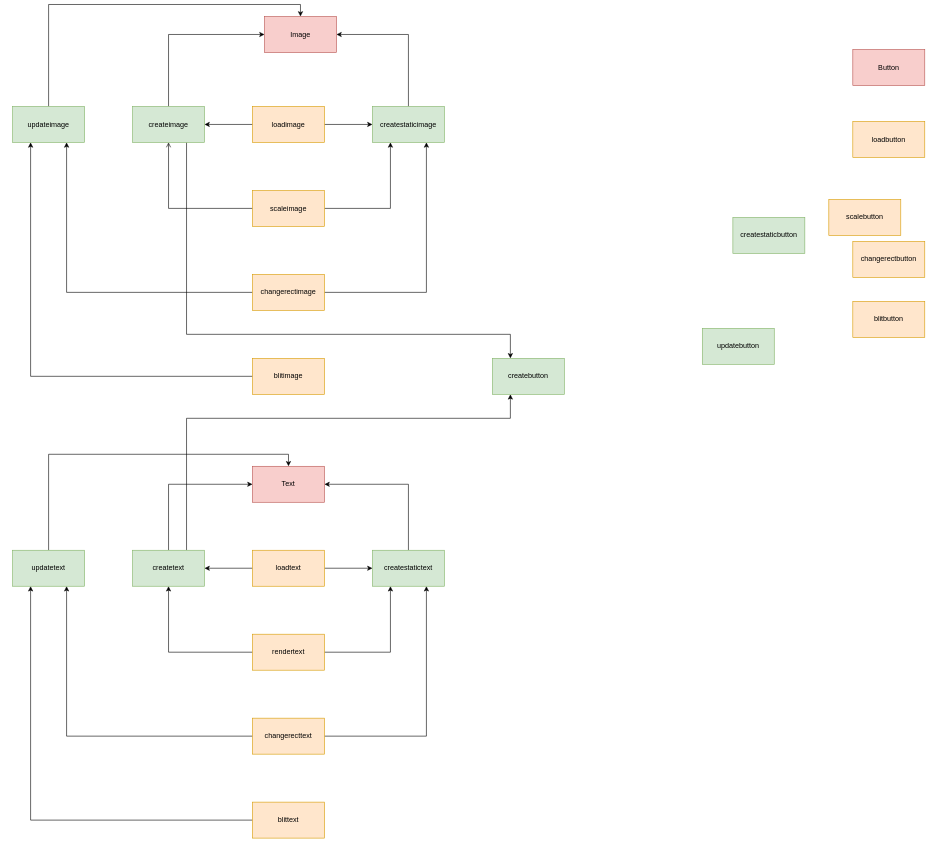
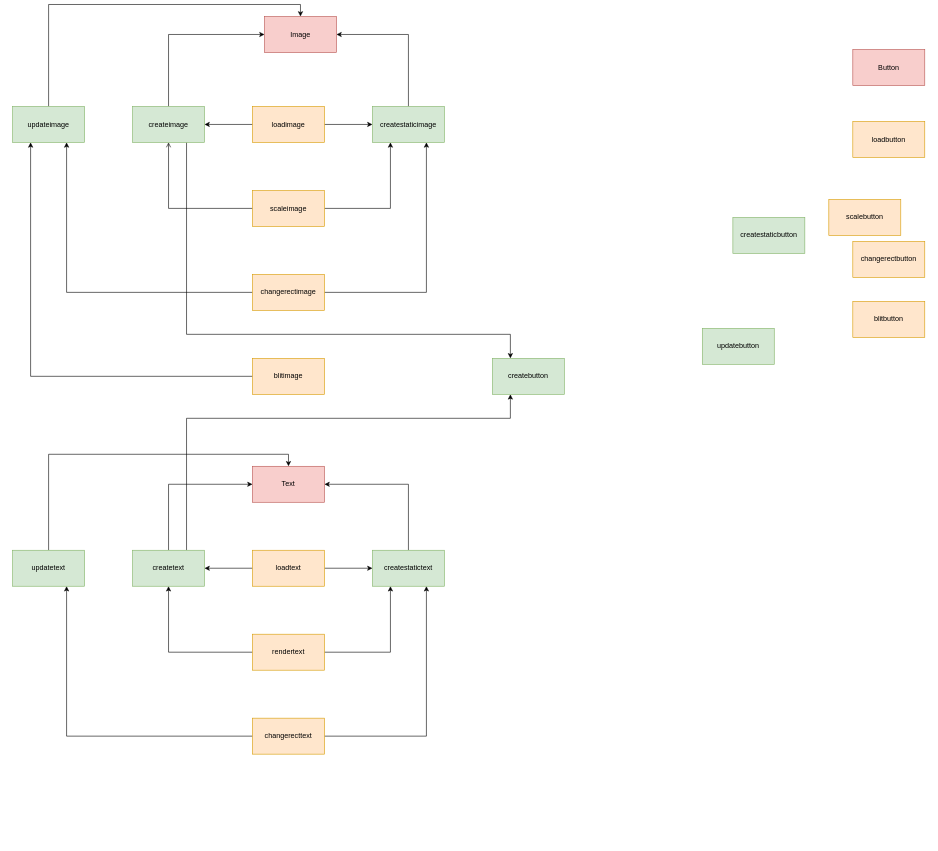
edge "blittext" -> "updatetext": removed
node "blittext": removed
